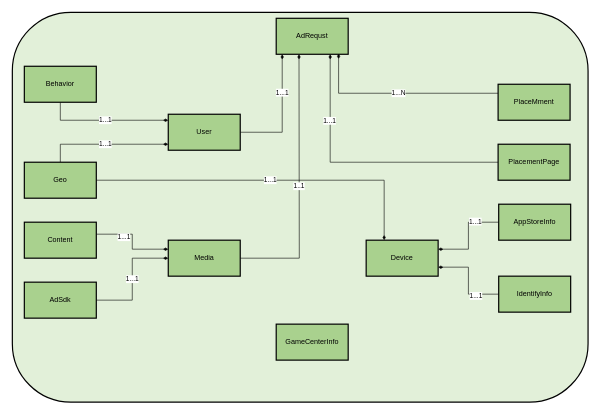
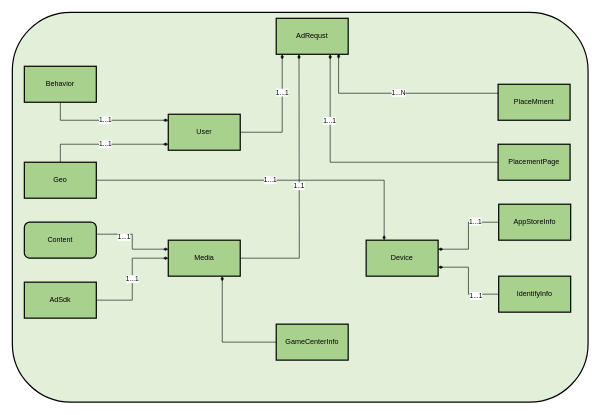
node "Content": shape rectangle -> rounded rectangle
edge "GameCenterInfo" -> "Media": added
